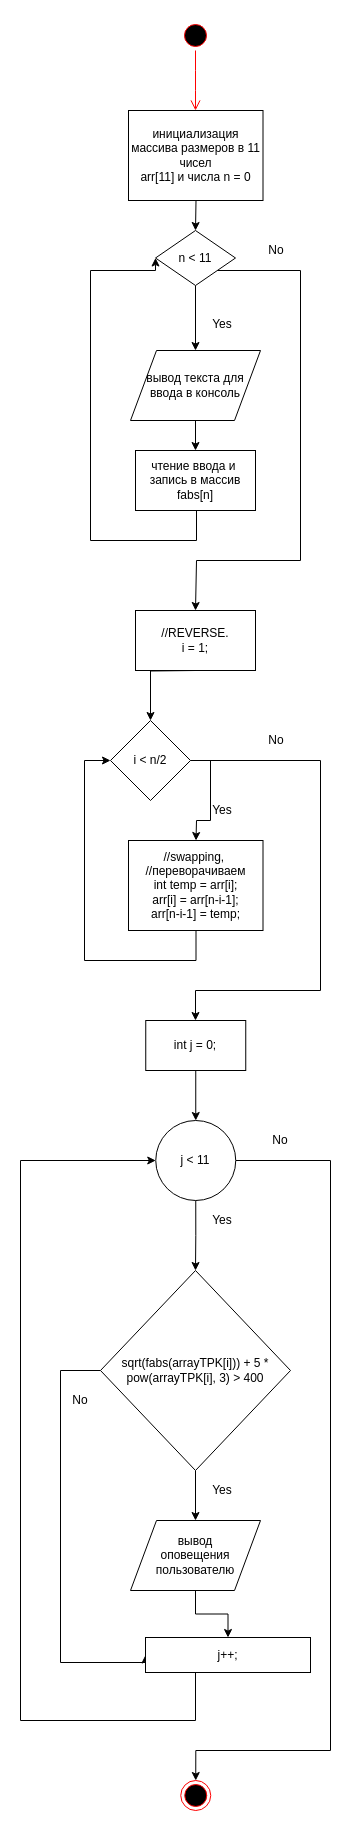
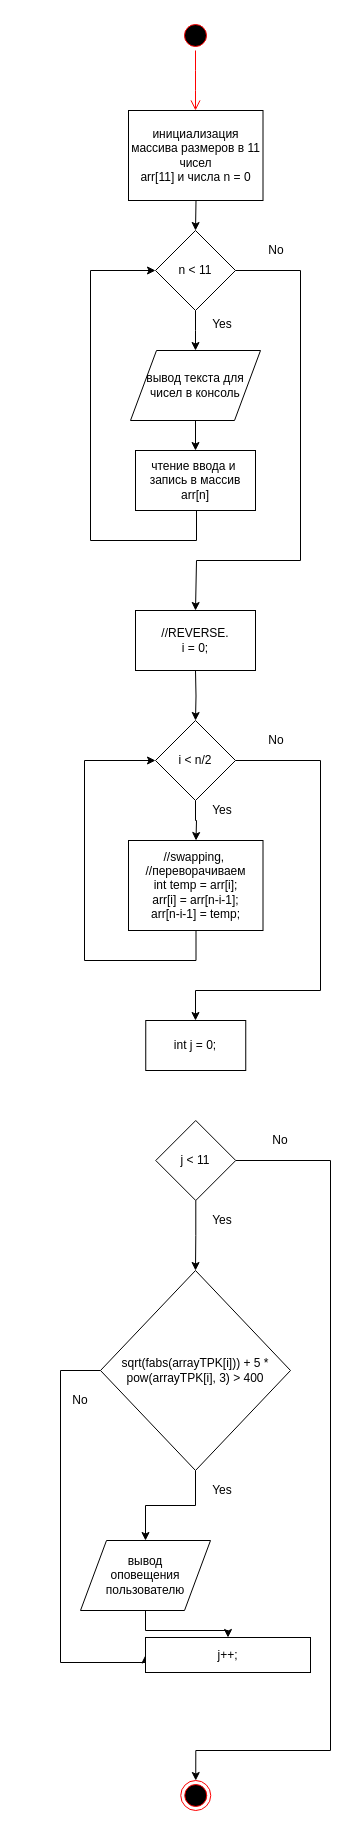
node "n < 11": size 80x55 -> 80x80
node "вывод текста для ввода в консоль": label "вывод текста для ввода в консоль" -> "вывод текста для чисел в консоль"
node "чтение ввода и запись в массив fabs[n]": label "чтение ввода и запись в массив fabs[n]" -> "чтение ввода и запись в массив arr[n]"
node "//REVERSE. i = 1;": label "//REVERSE. i = 1;" -> "//REVERSE. i = 0;"
node "i < n/2": moved (151, 761) -> (196, 761)
edge "int j = 0;" -> "j < 11": removed
node "j < 11": shape ellipse -> diamond
edge "j++;" -> "j < 11": removed
node "вывод оповещения пользователю": moved (196, 1556) -> (146, 1576)
